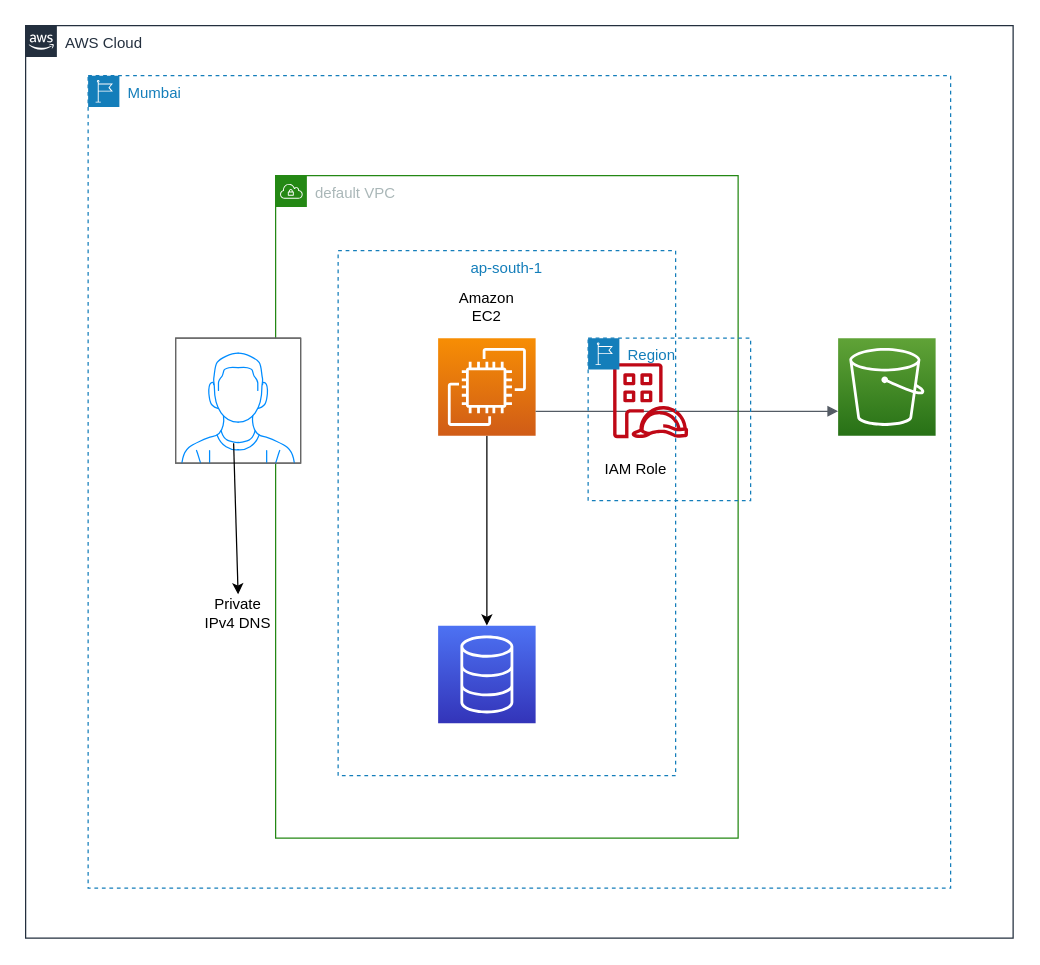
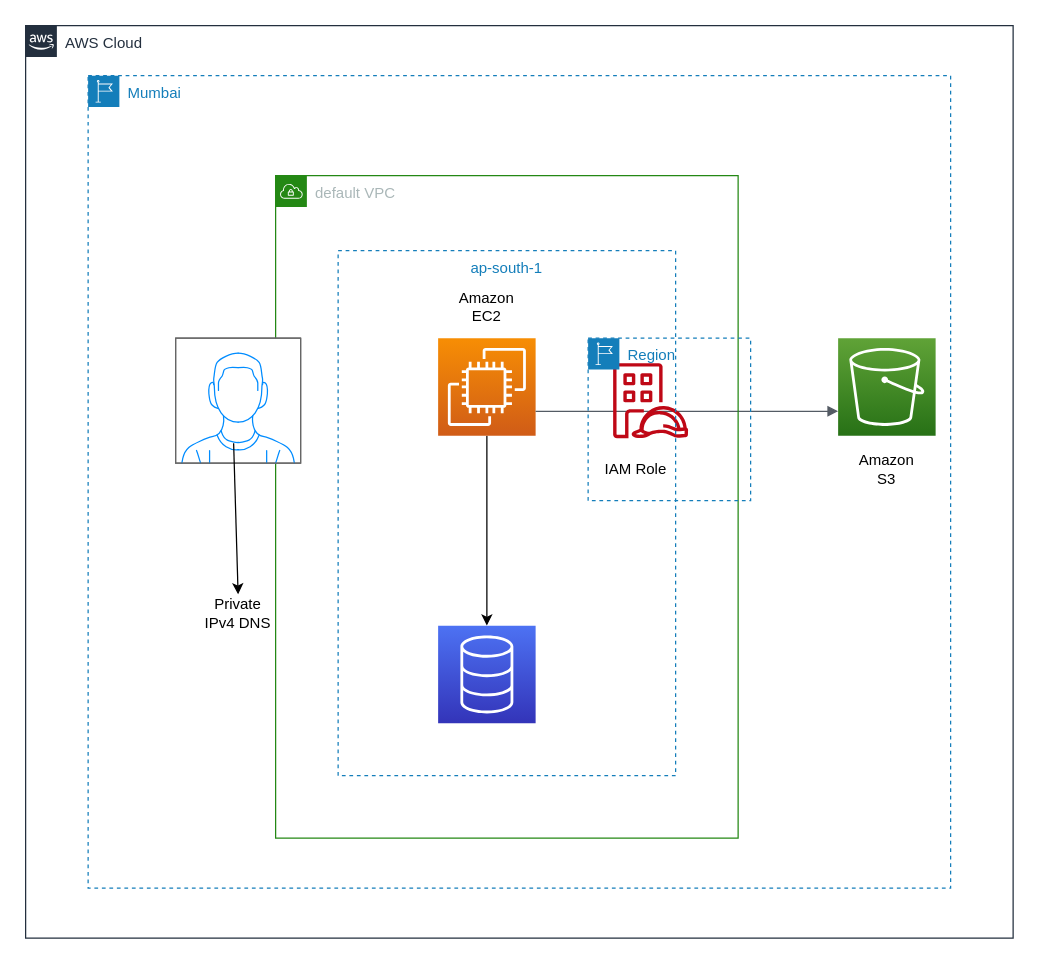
node "Amazon S3": added
